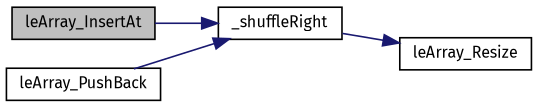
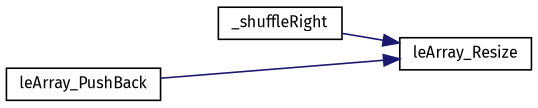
node "leArray_InsertAt": removed
edge "leArray_PushBack" -> "_shuffleRight": now "leArray_PushBack" -> "leArray_Resize"
